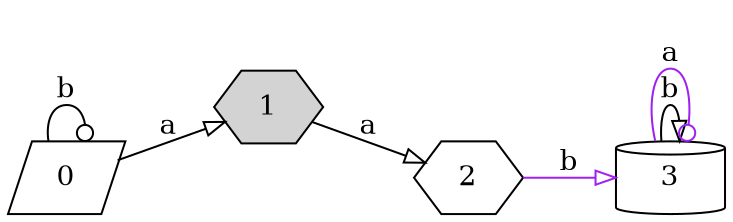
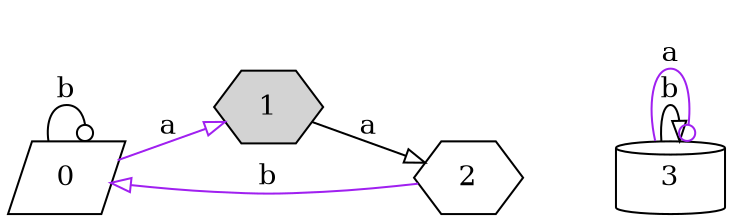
edge "0" -> "1": color black -> purple
edge "2" -> "3": now "2" -> "0"
